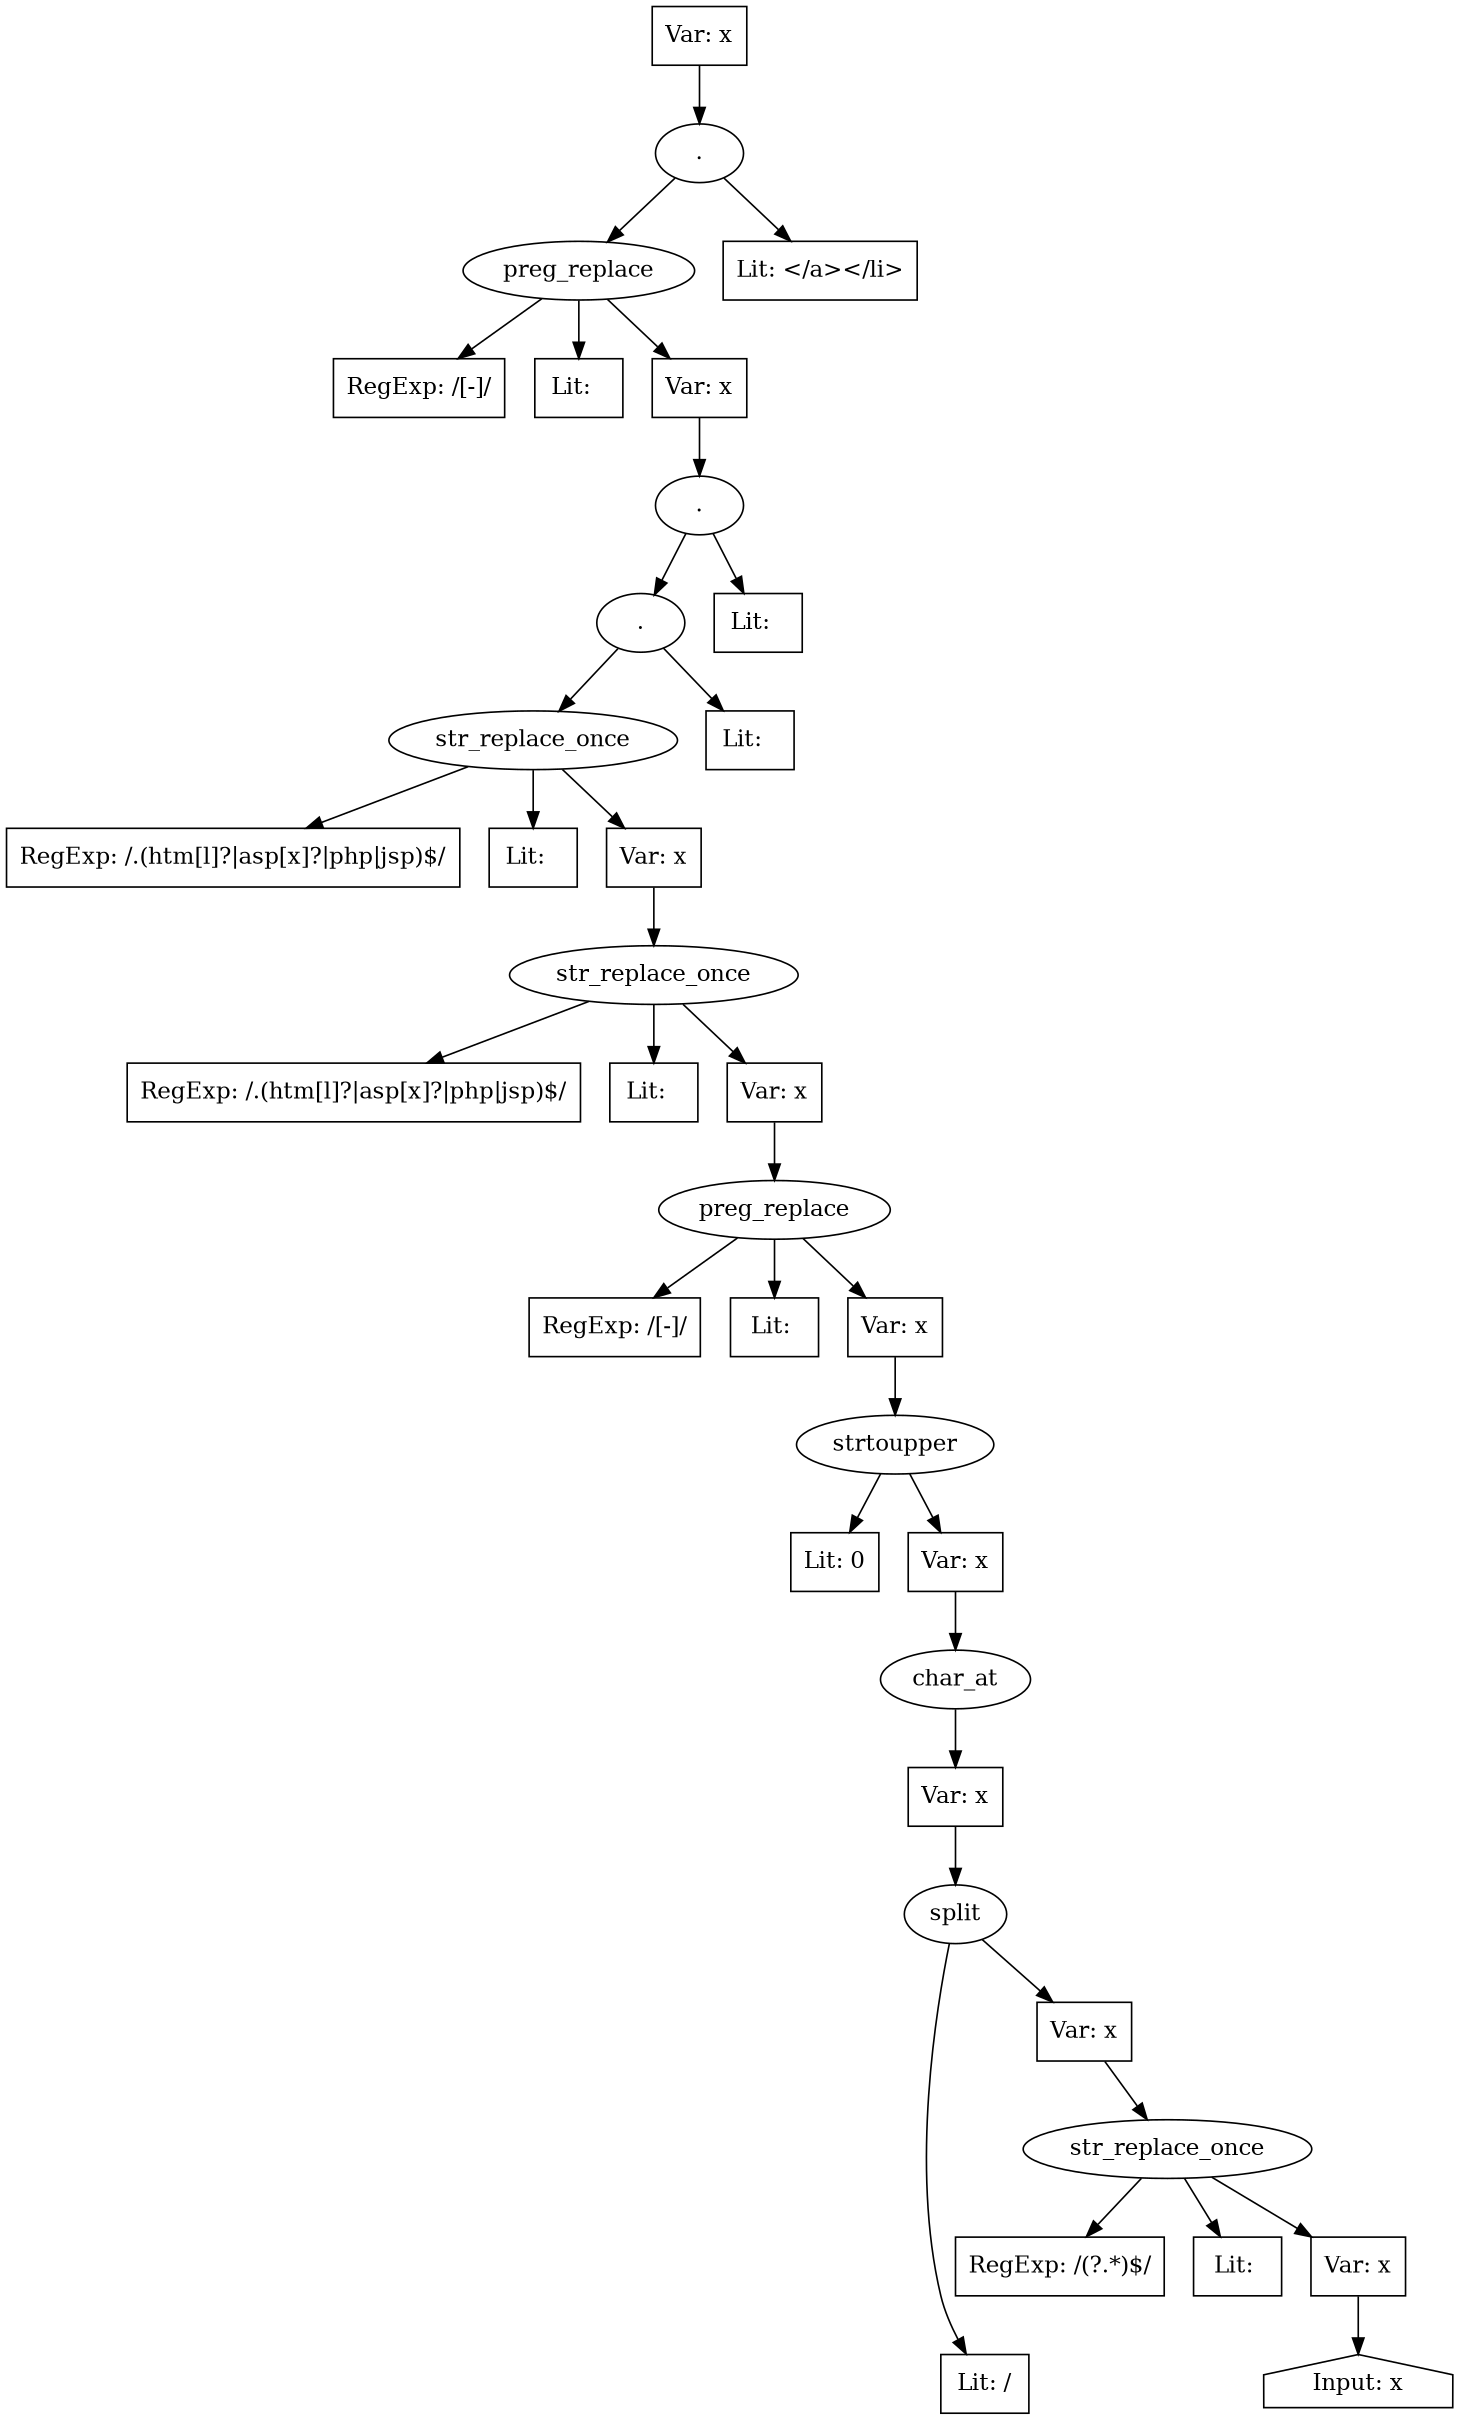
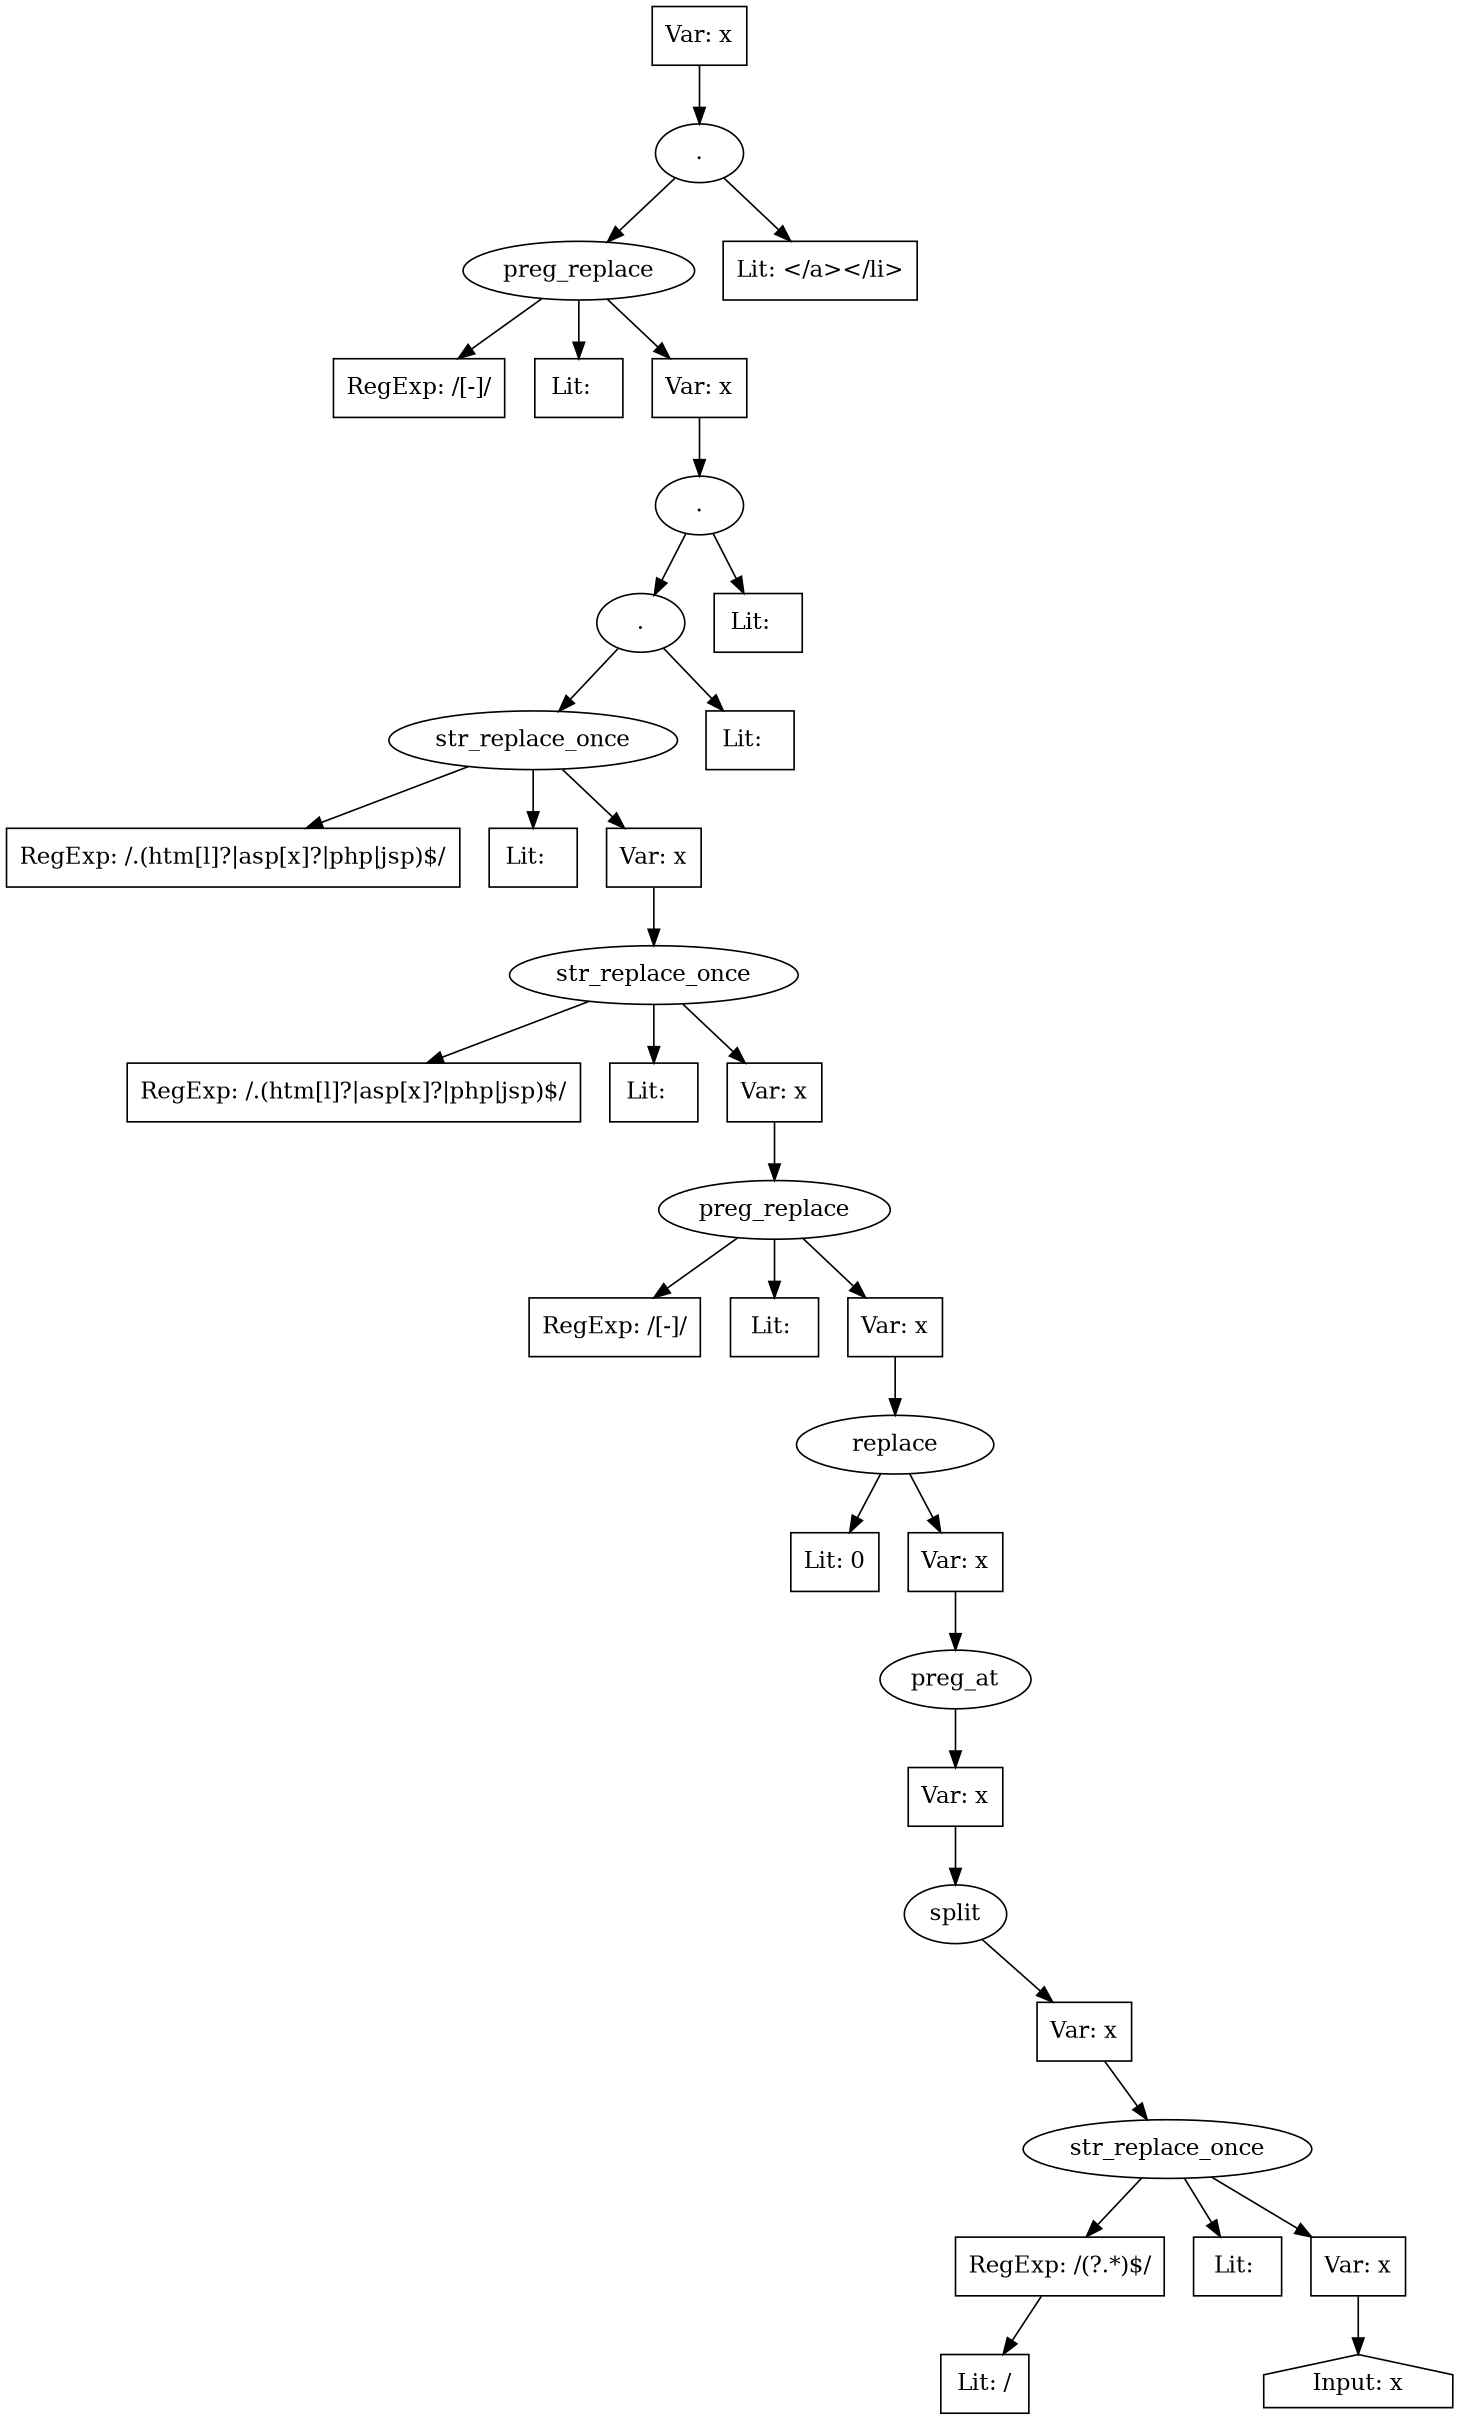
node "strtoupper": label "strtoupper" -> "replace"
node "char_at": label "char_at" -> "preg_at"
edge "split" -> "Lit: /": now "RegExp: /(?.*)$/" -> "Lit: /"
